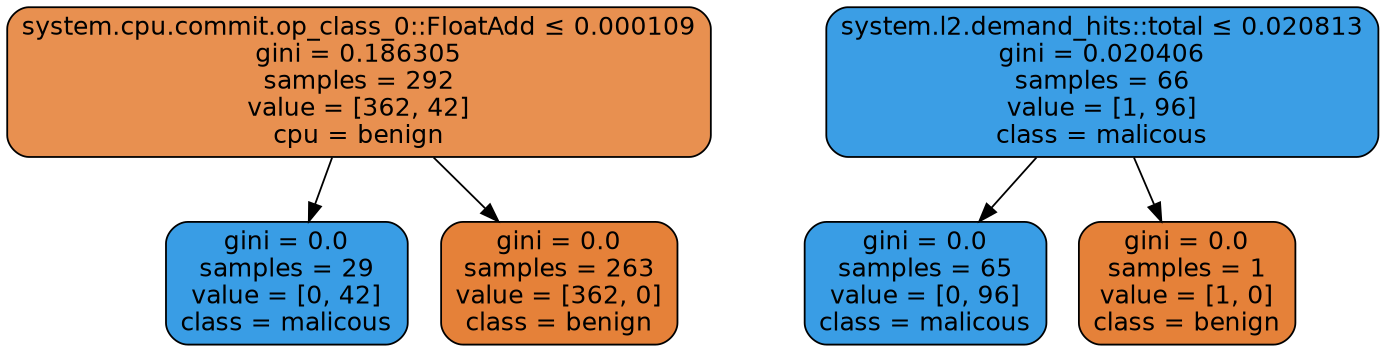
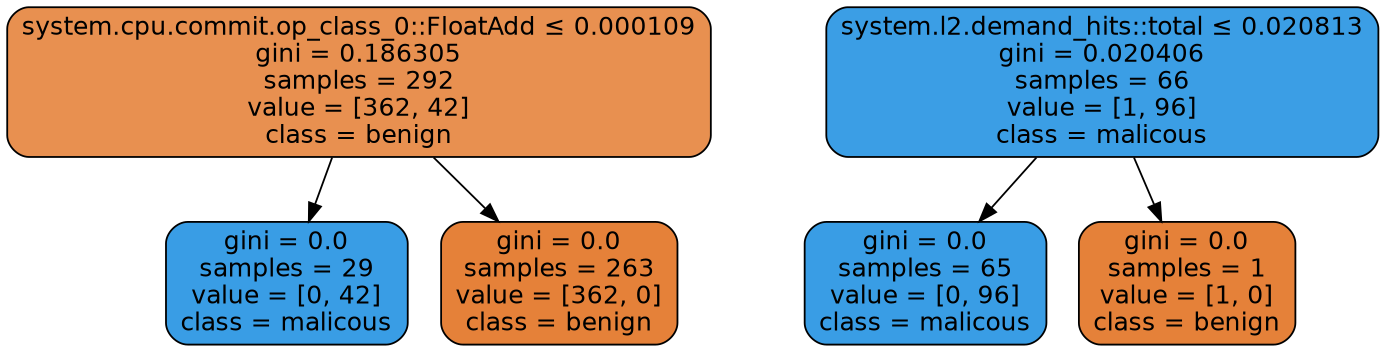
node "system.cpu.commit.op_class_0::FloatAdd ≤ 0.000109": text "cpu = benign" -> "class = benign"
